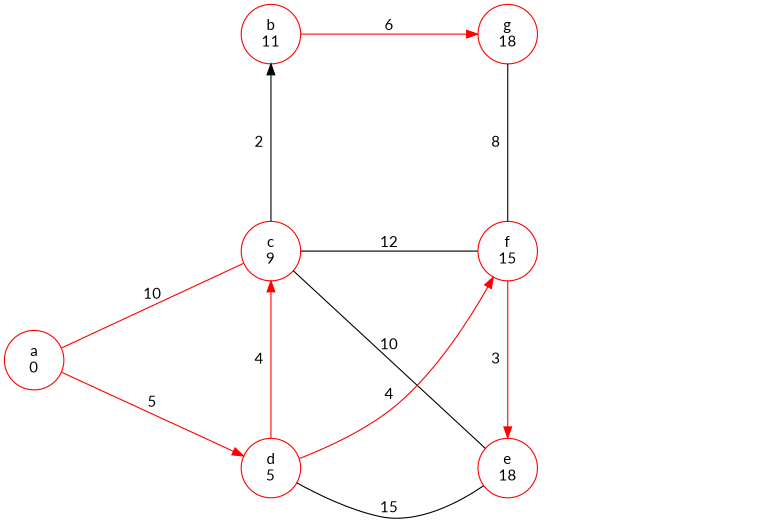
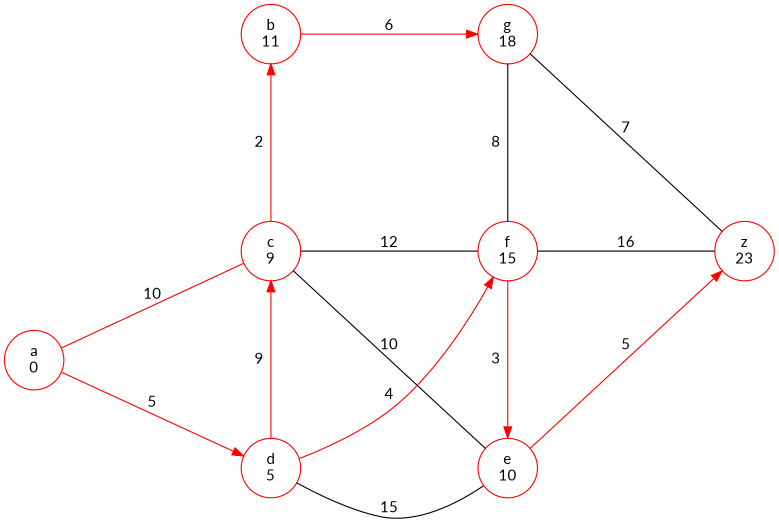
edge "c 9" -> "b 11": color black -> red
node "z 23": added
edge "d 5" -> "c 9": label "4" -> "9"
node "e 18": label "e 18" -> "e 10"
